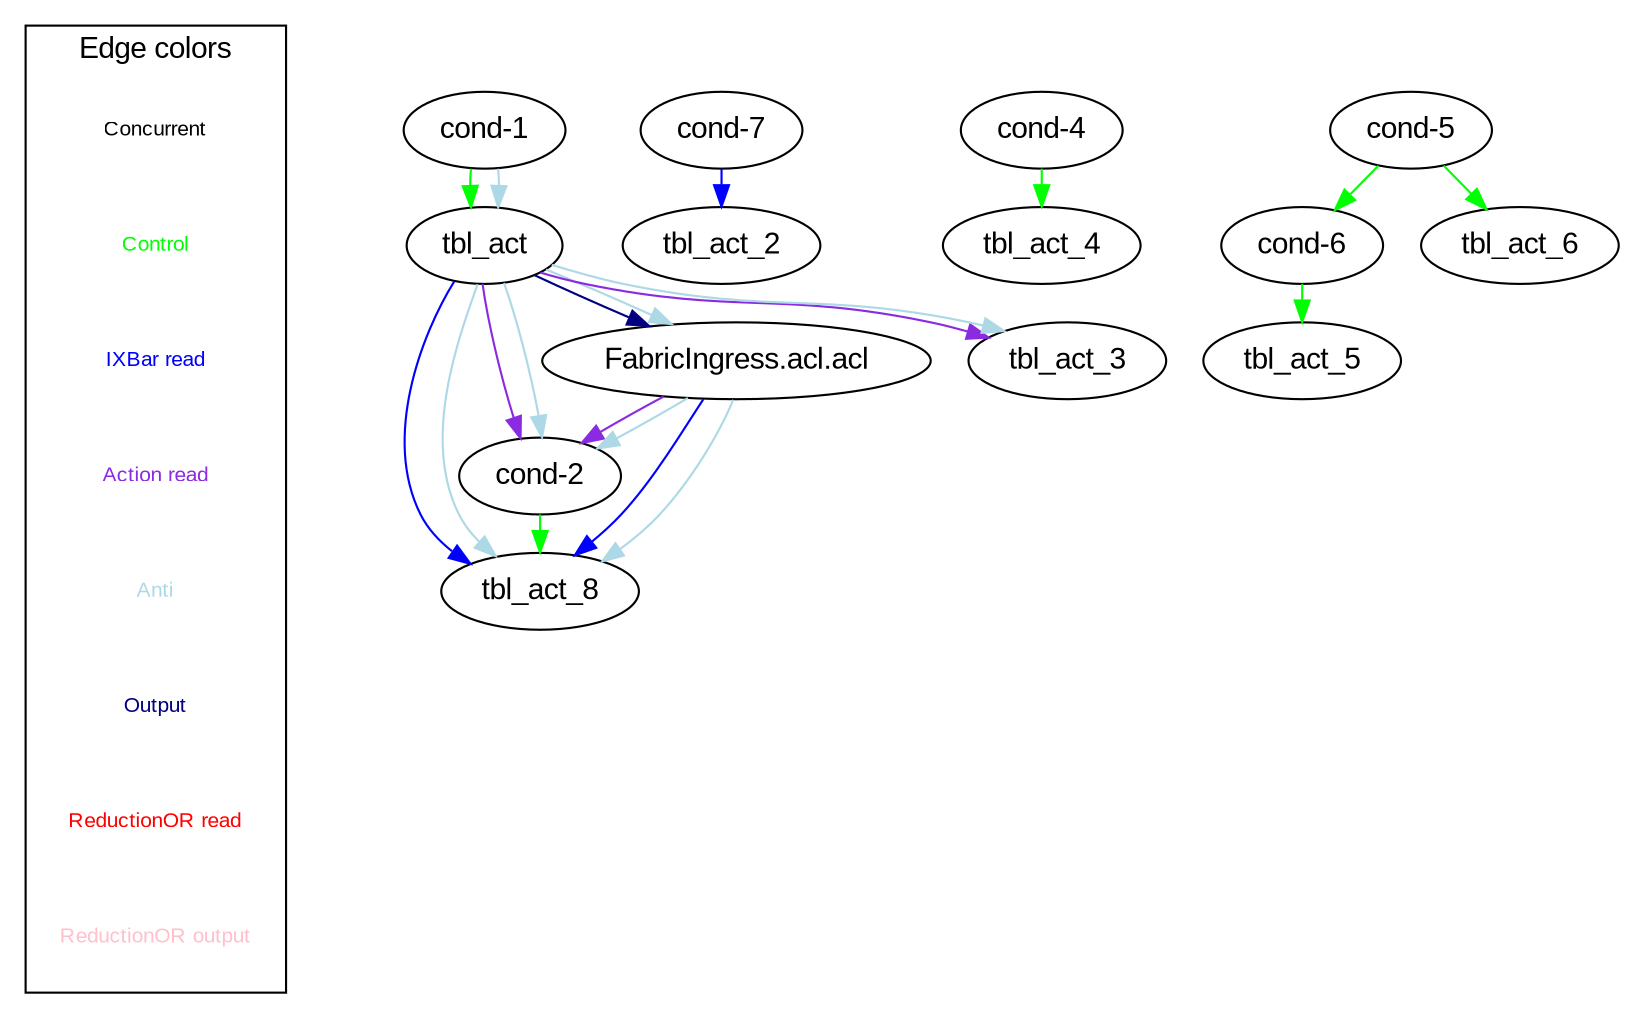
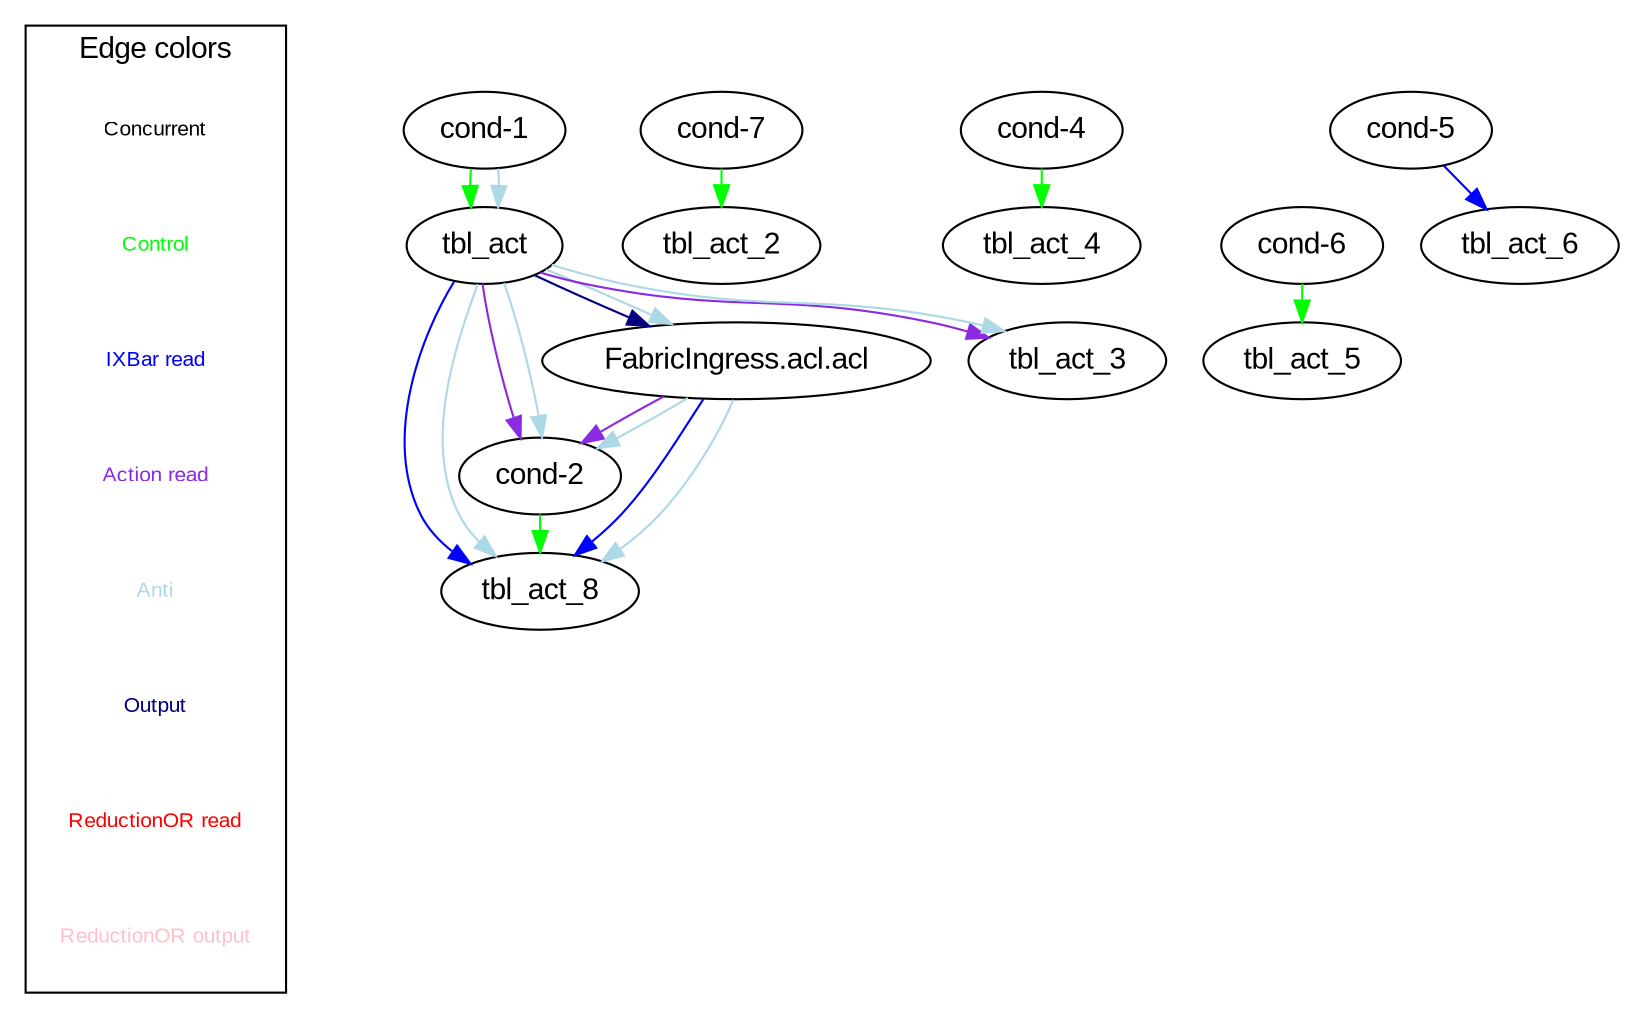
edge "cond-7" -> "tbl_act_2": color blue -> green
edge "cond-5" -> "cond-6": removed
edge "cond-5" -> "tbl_act_6": color green -> blue
